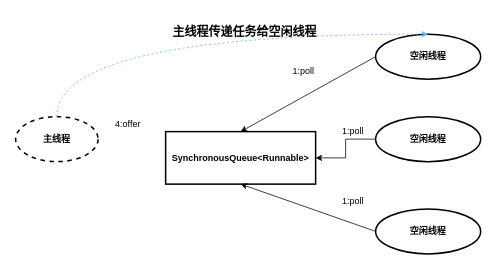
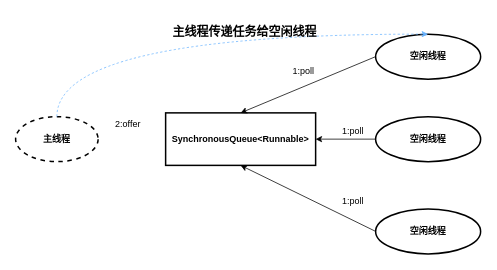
node "4:offer": label "4:offer" -> "2:offer"
node "SynchronousQueue<Runnable>": moved (240, 158) -> (240, 139)
